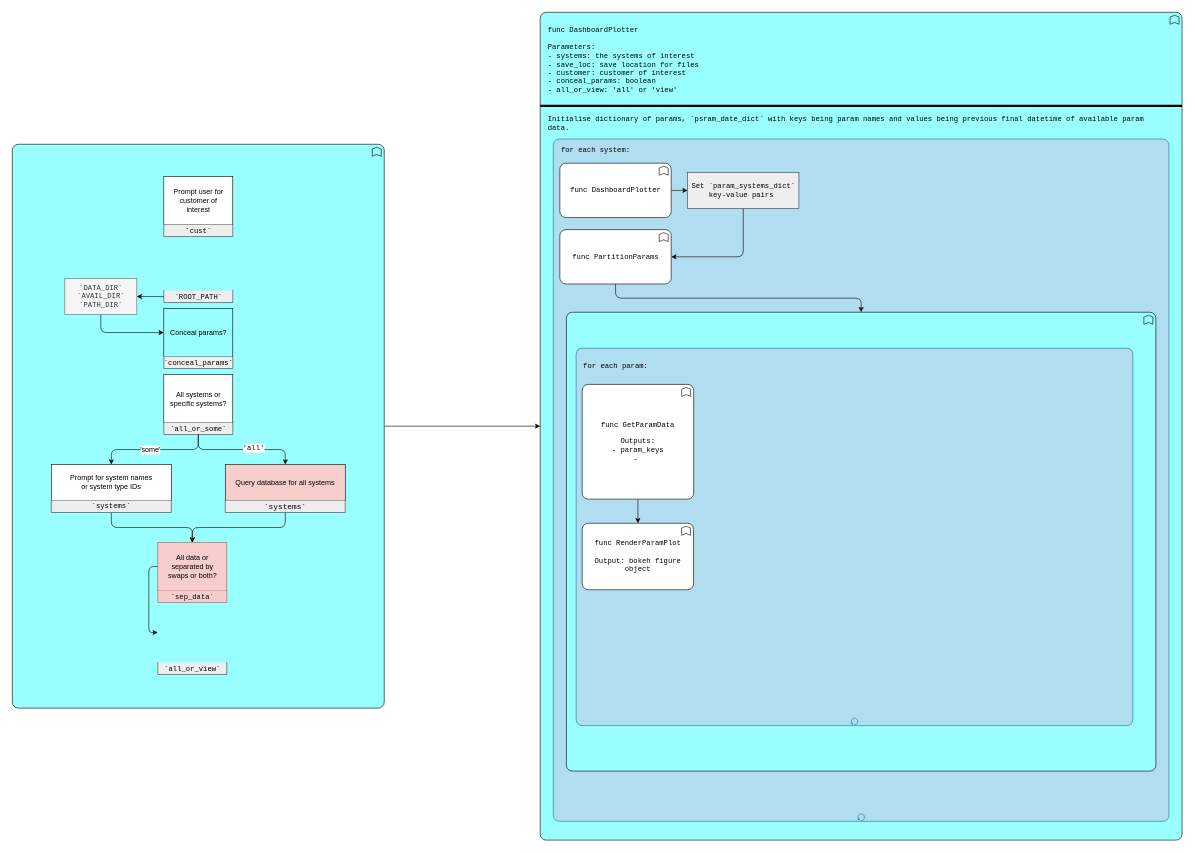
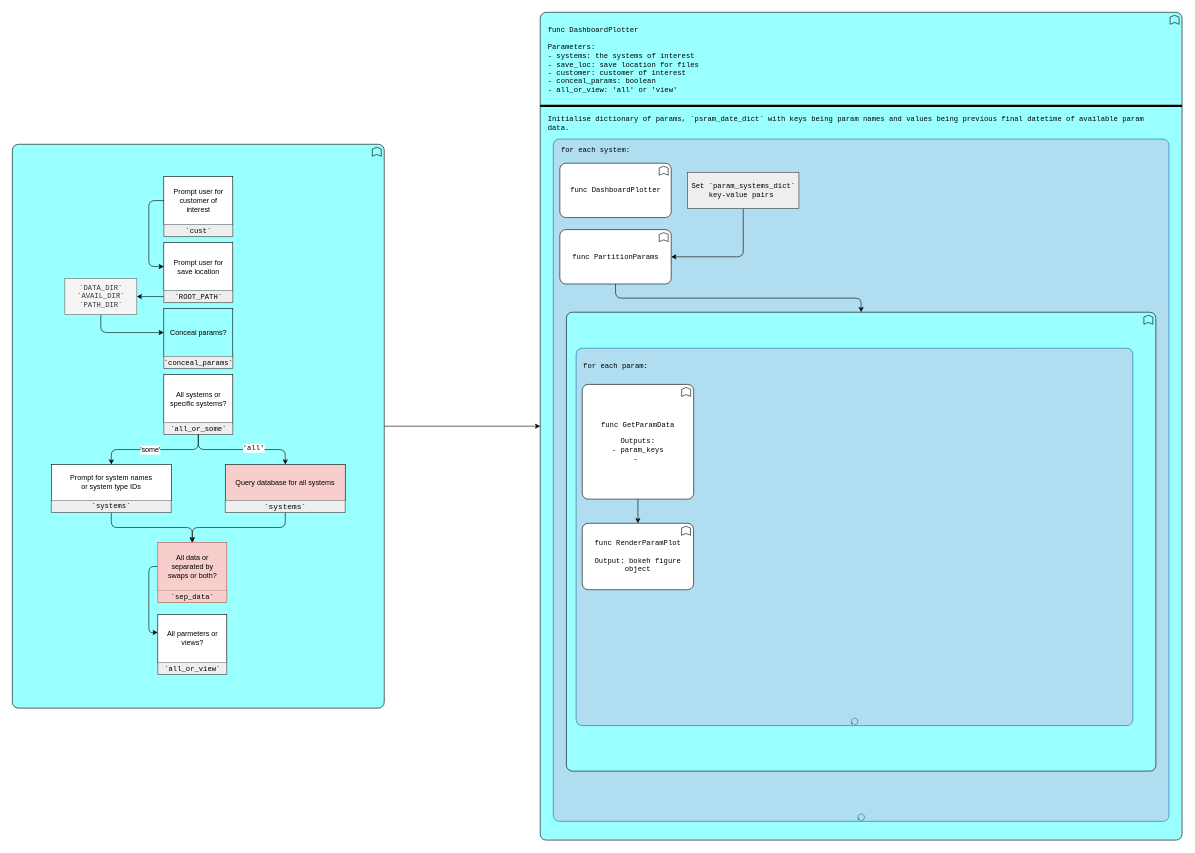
edge "func DashboardPlotter" -> "Set `param_systems_dict` key-value pairs": removed
edge "Prompt user for customer of interest" -> "Prompt user for save location": added
node "Prompt user for save location": added
node "All parmeters or views?": added
